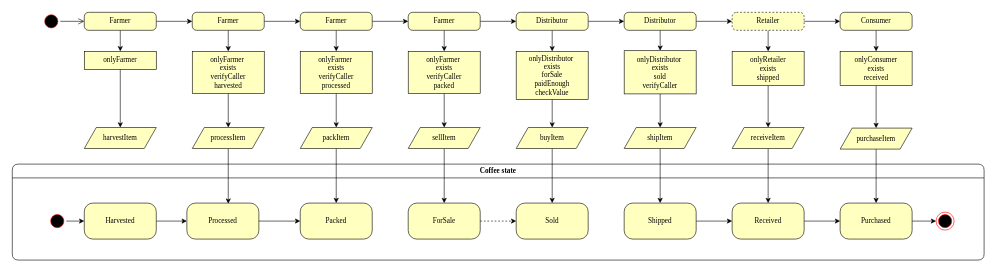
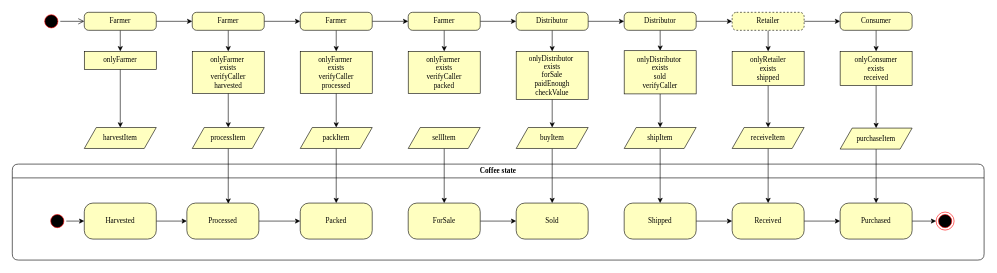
edge "onlyFarmer exists verifyCaller packed" -> "sellItem": removed
edge "ForSale" -> "Sold": style dashed -> solid
